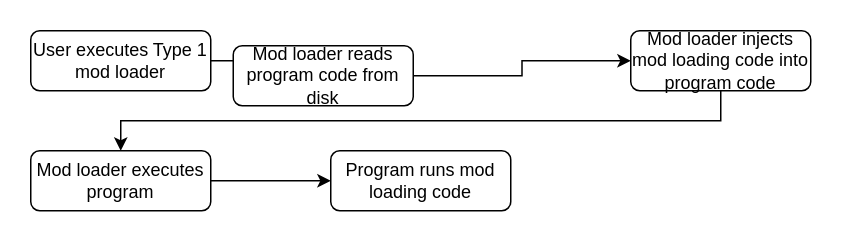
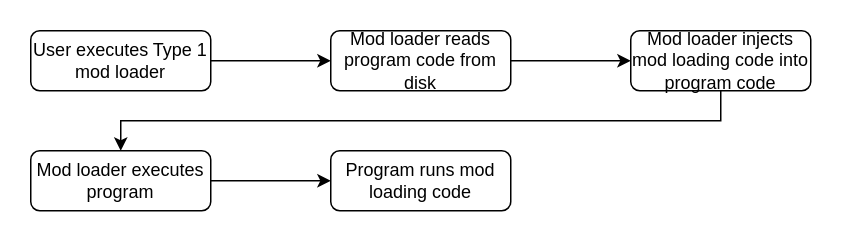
node "Mod loader reads program code from disk": moved (323, 76) -> (421, 61)
